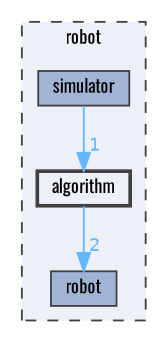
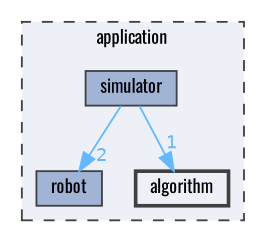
cluster "robot": label "robot" -> "application"
edge "algorithm" -> "robot": now "simulator" -> "robot"
